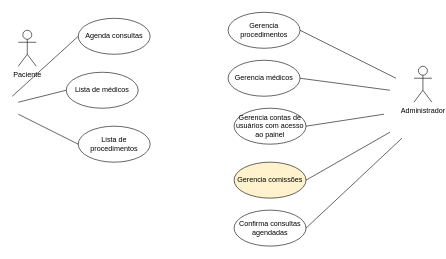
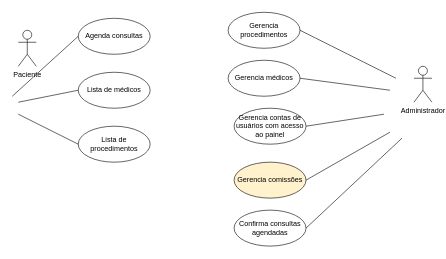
node "Lista de médicos": moved (102, 90) -> (114, 90)
